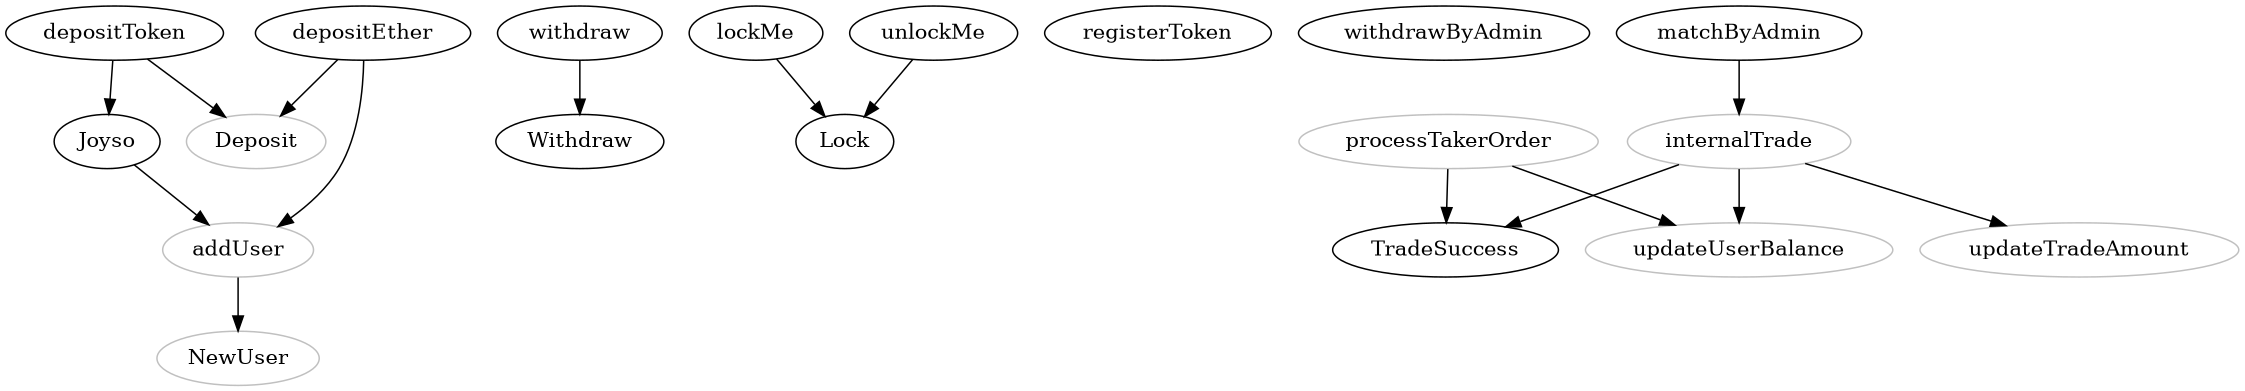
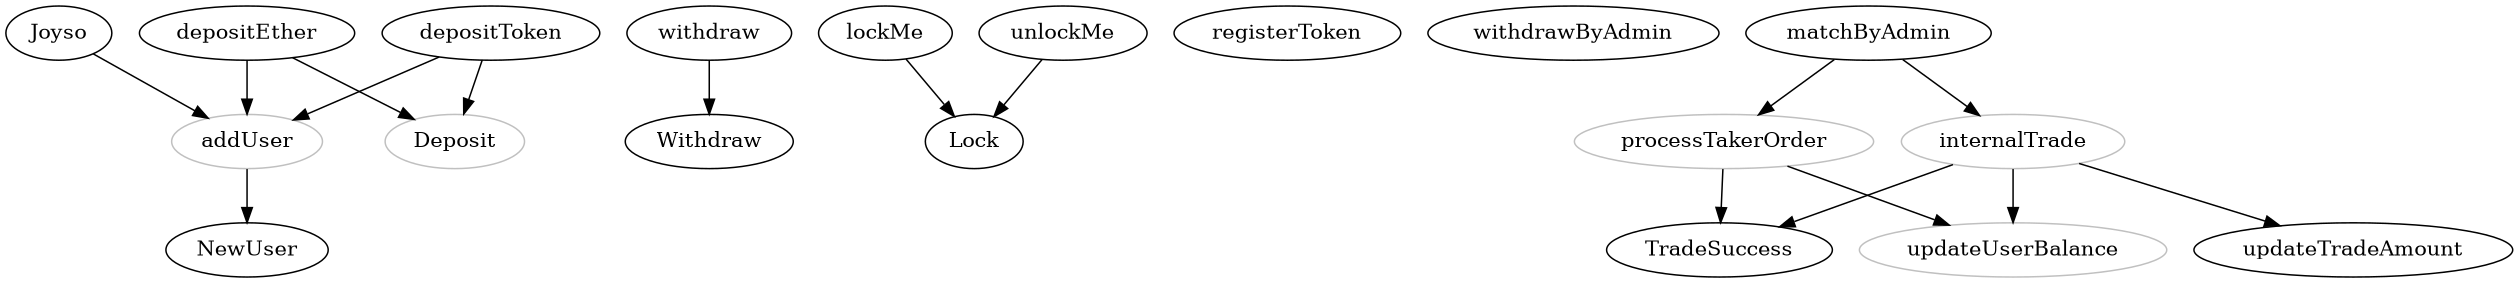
edge "depositToken" -> "Joyso": now "depositToken" -> "addUser"
edge "matchByAdmin" -> "processTakerOrder": added
node "updateTradeAmount": color gray -> black
node "NewUser": color gray -> black
